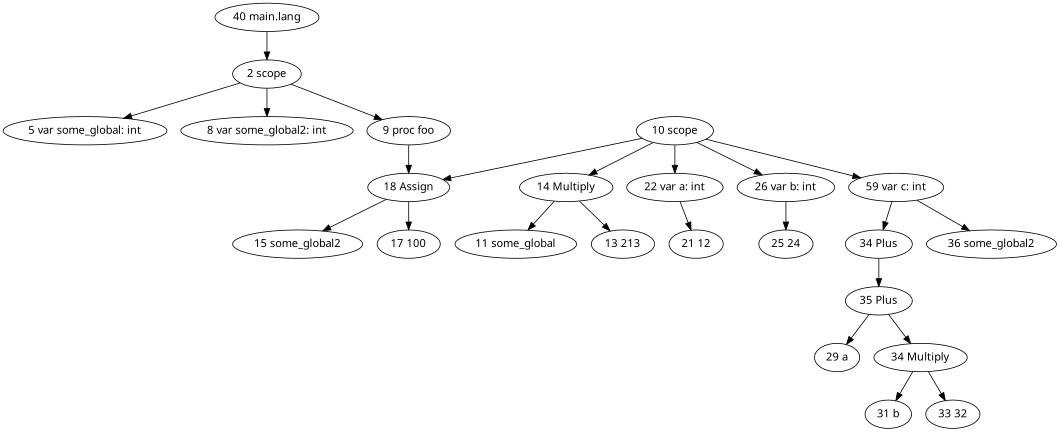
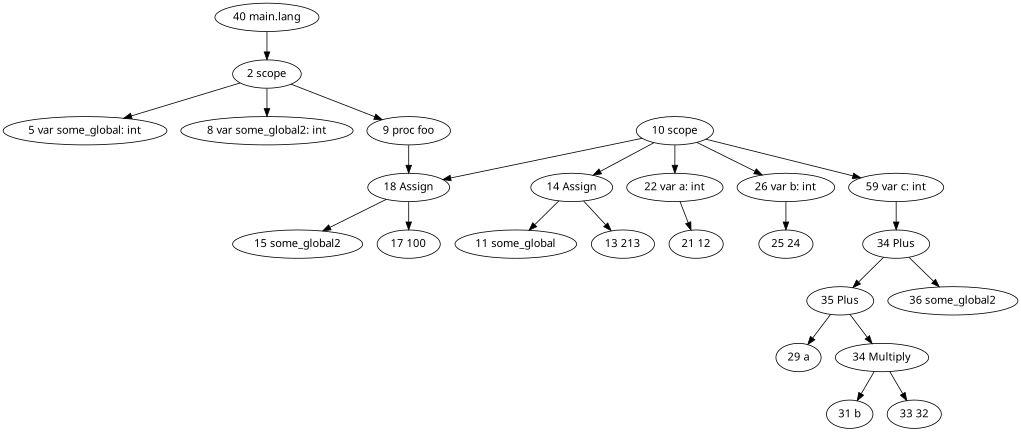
node "14 Multiply": label "14 Multiply" -> "14 Assign"
edge "59 var c: int" -> "36 some_global2": now "34 Plus" -> "36 some_global2"
